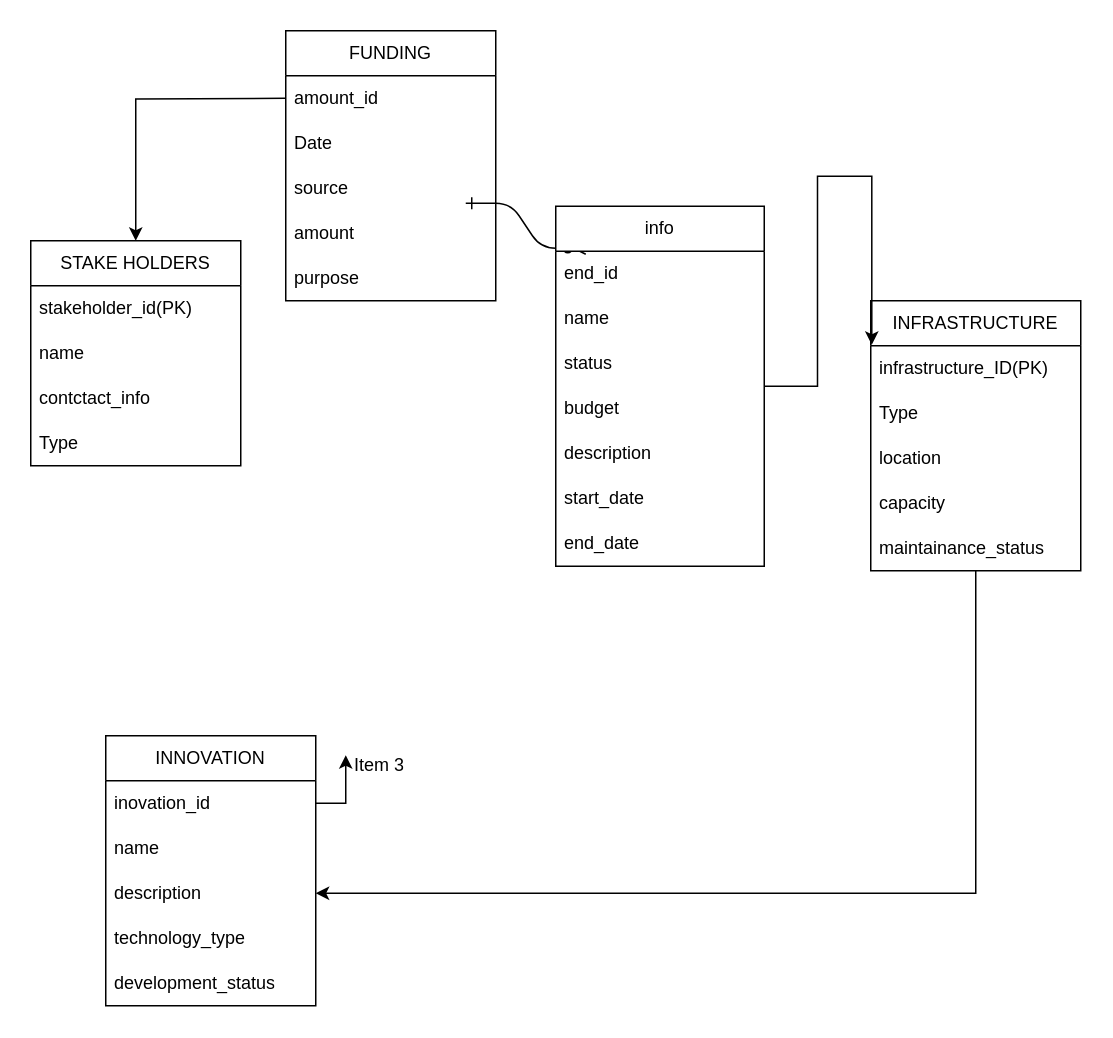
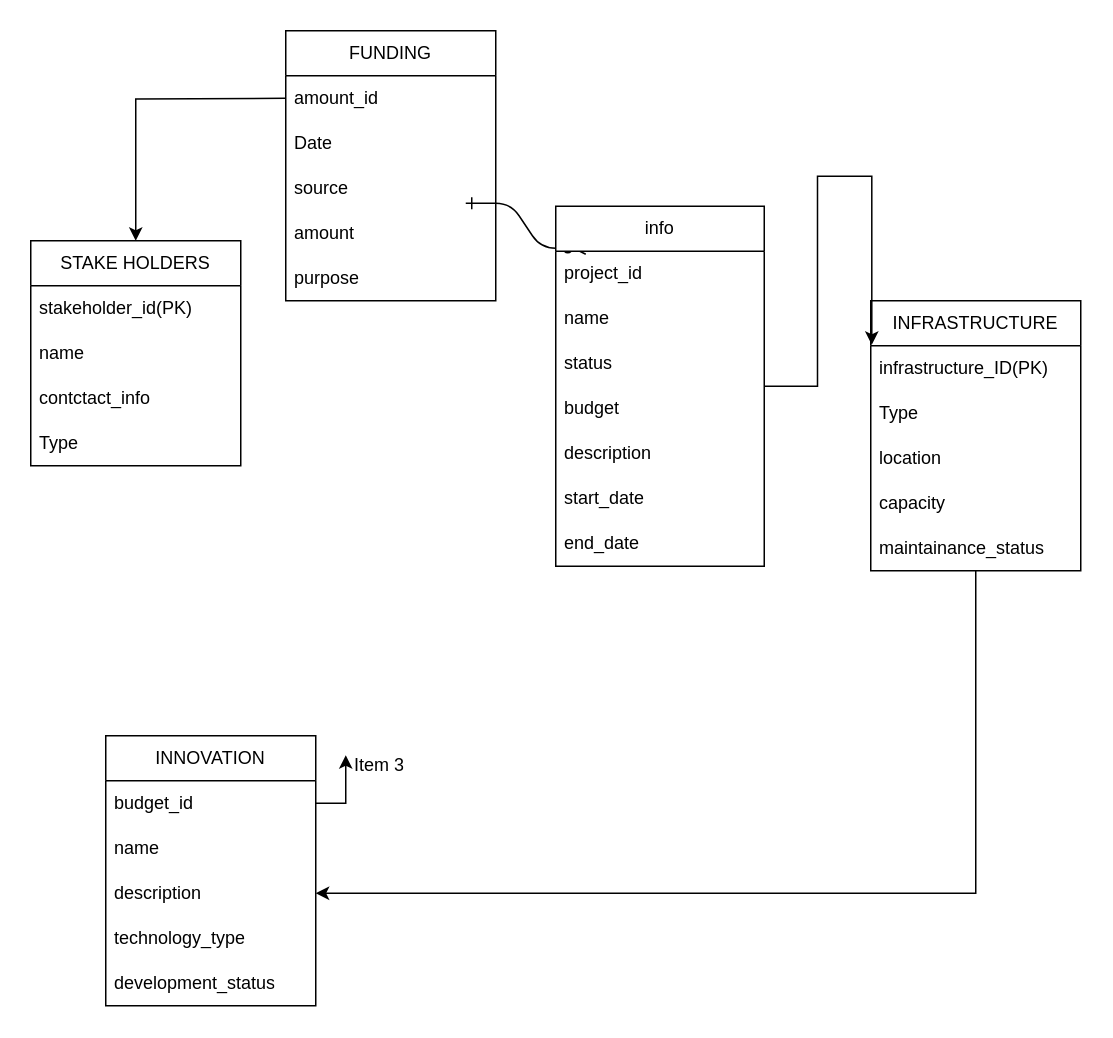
node "end_id": label "end_id" -> "project_id"
node "inovation_id": label "inovation_id" -> "budget_id"
